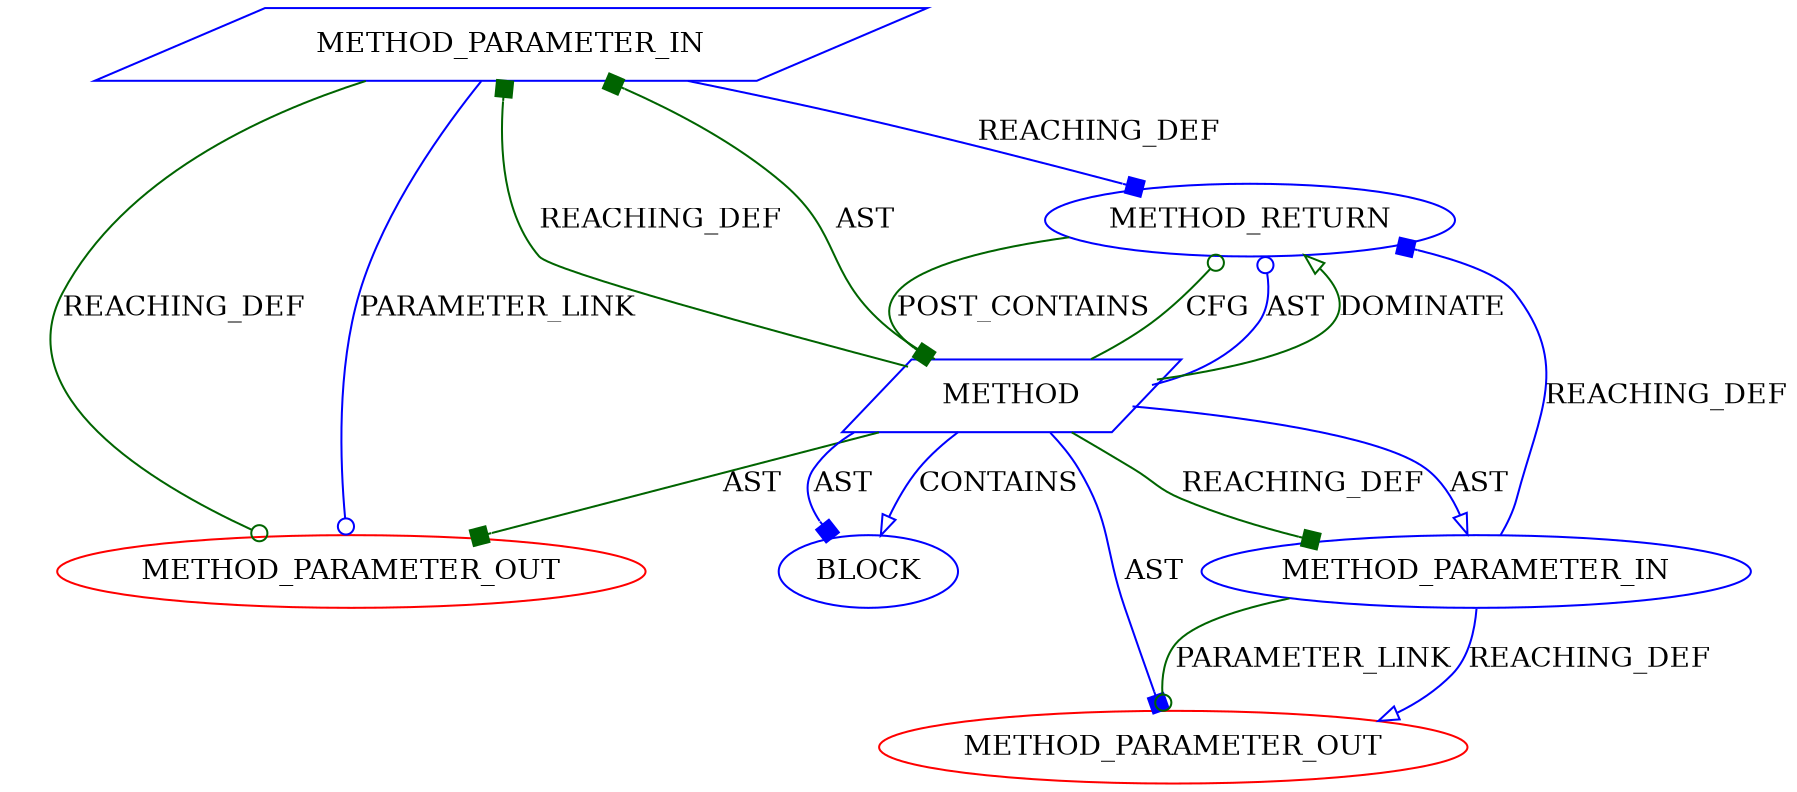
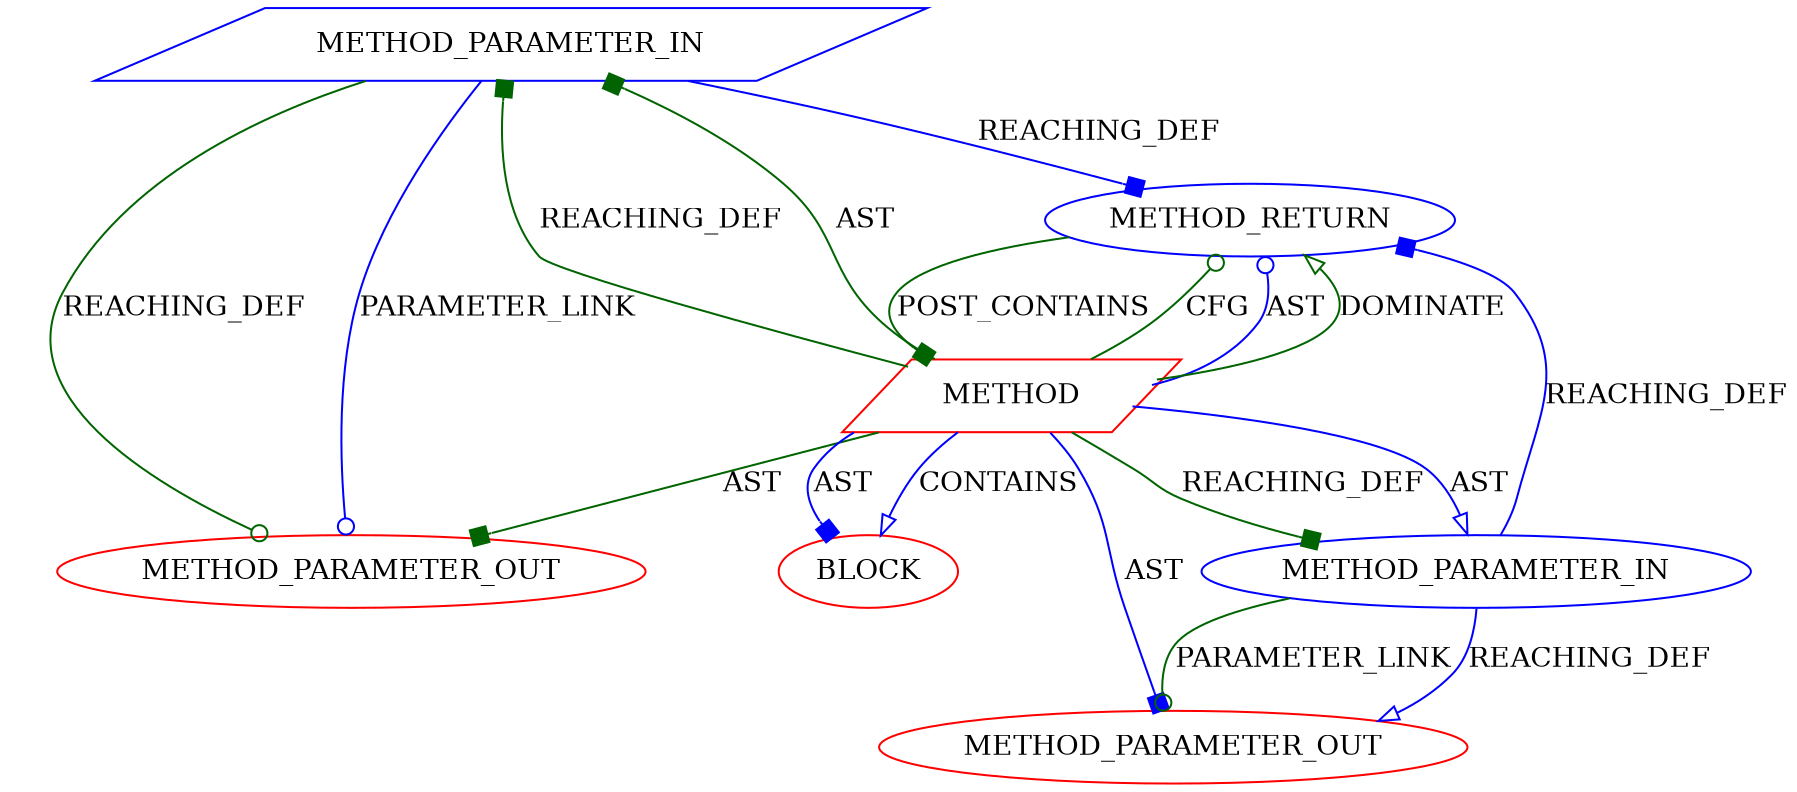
node "METHOD": color blue -> red
node "BLOCK": color blue -> red
